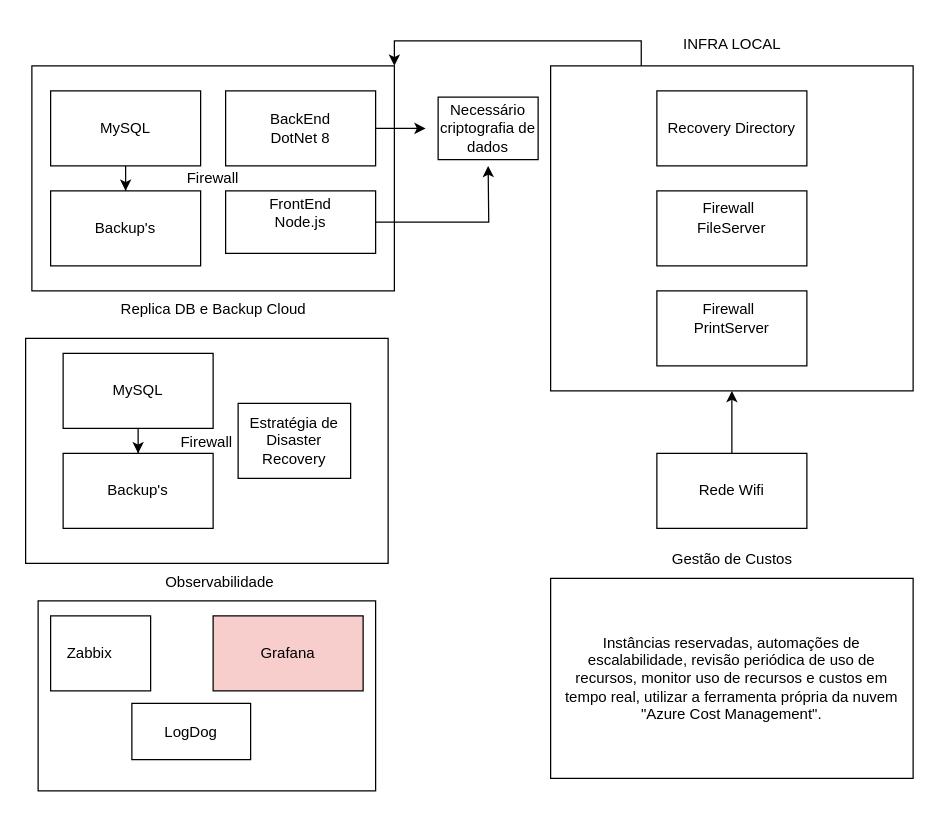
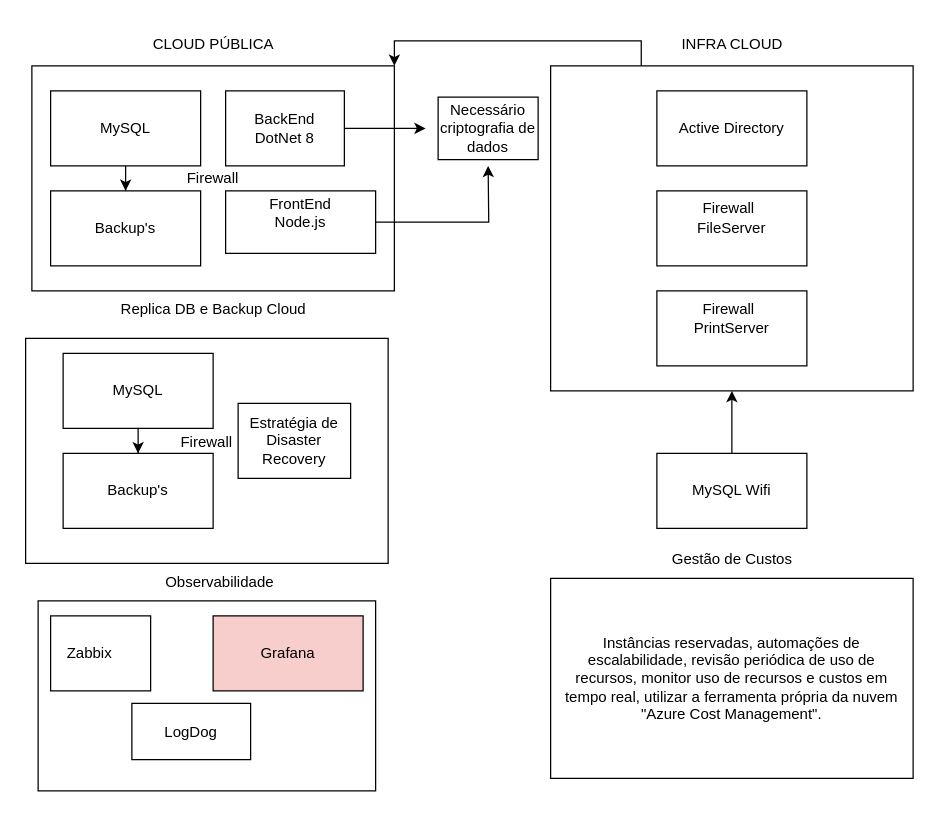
node "CLOUD PÚBLICA": added
node "INFRA LOCAL": label "INFRA LOCAL" -> "INFRA CLOUD"
node "BackEnd DotNet 8": size 150x75 -> 119x75
node "Recovery Directory": label "Recovery Directory" -> "Active Directory"
node "Rede Wifi": label "Rede Wifi" -> "MySQL Wifi"
